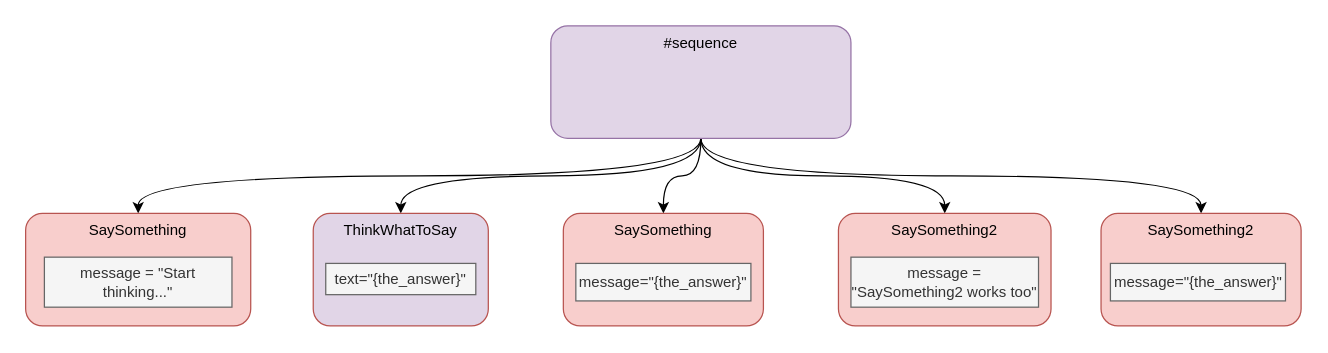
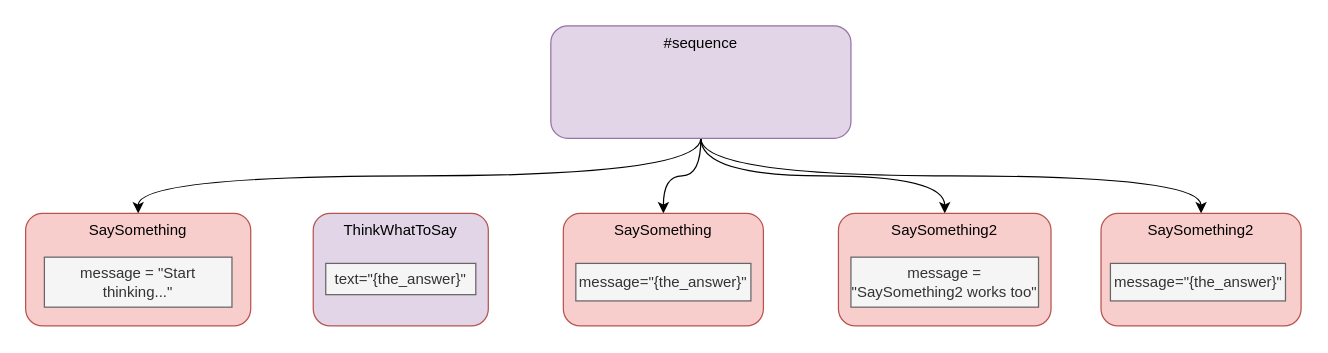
edge "#sequence" -> "ThinkWhatToSay": removed
